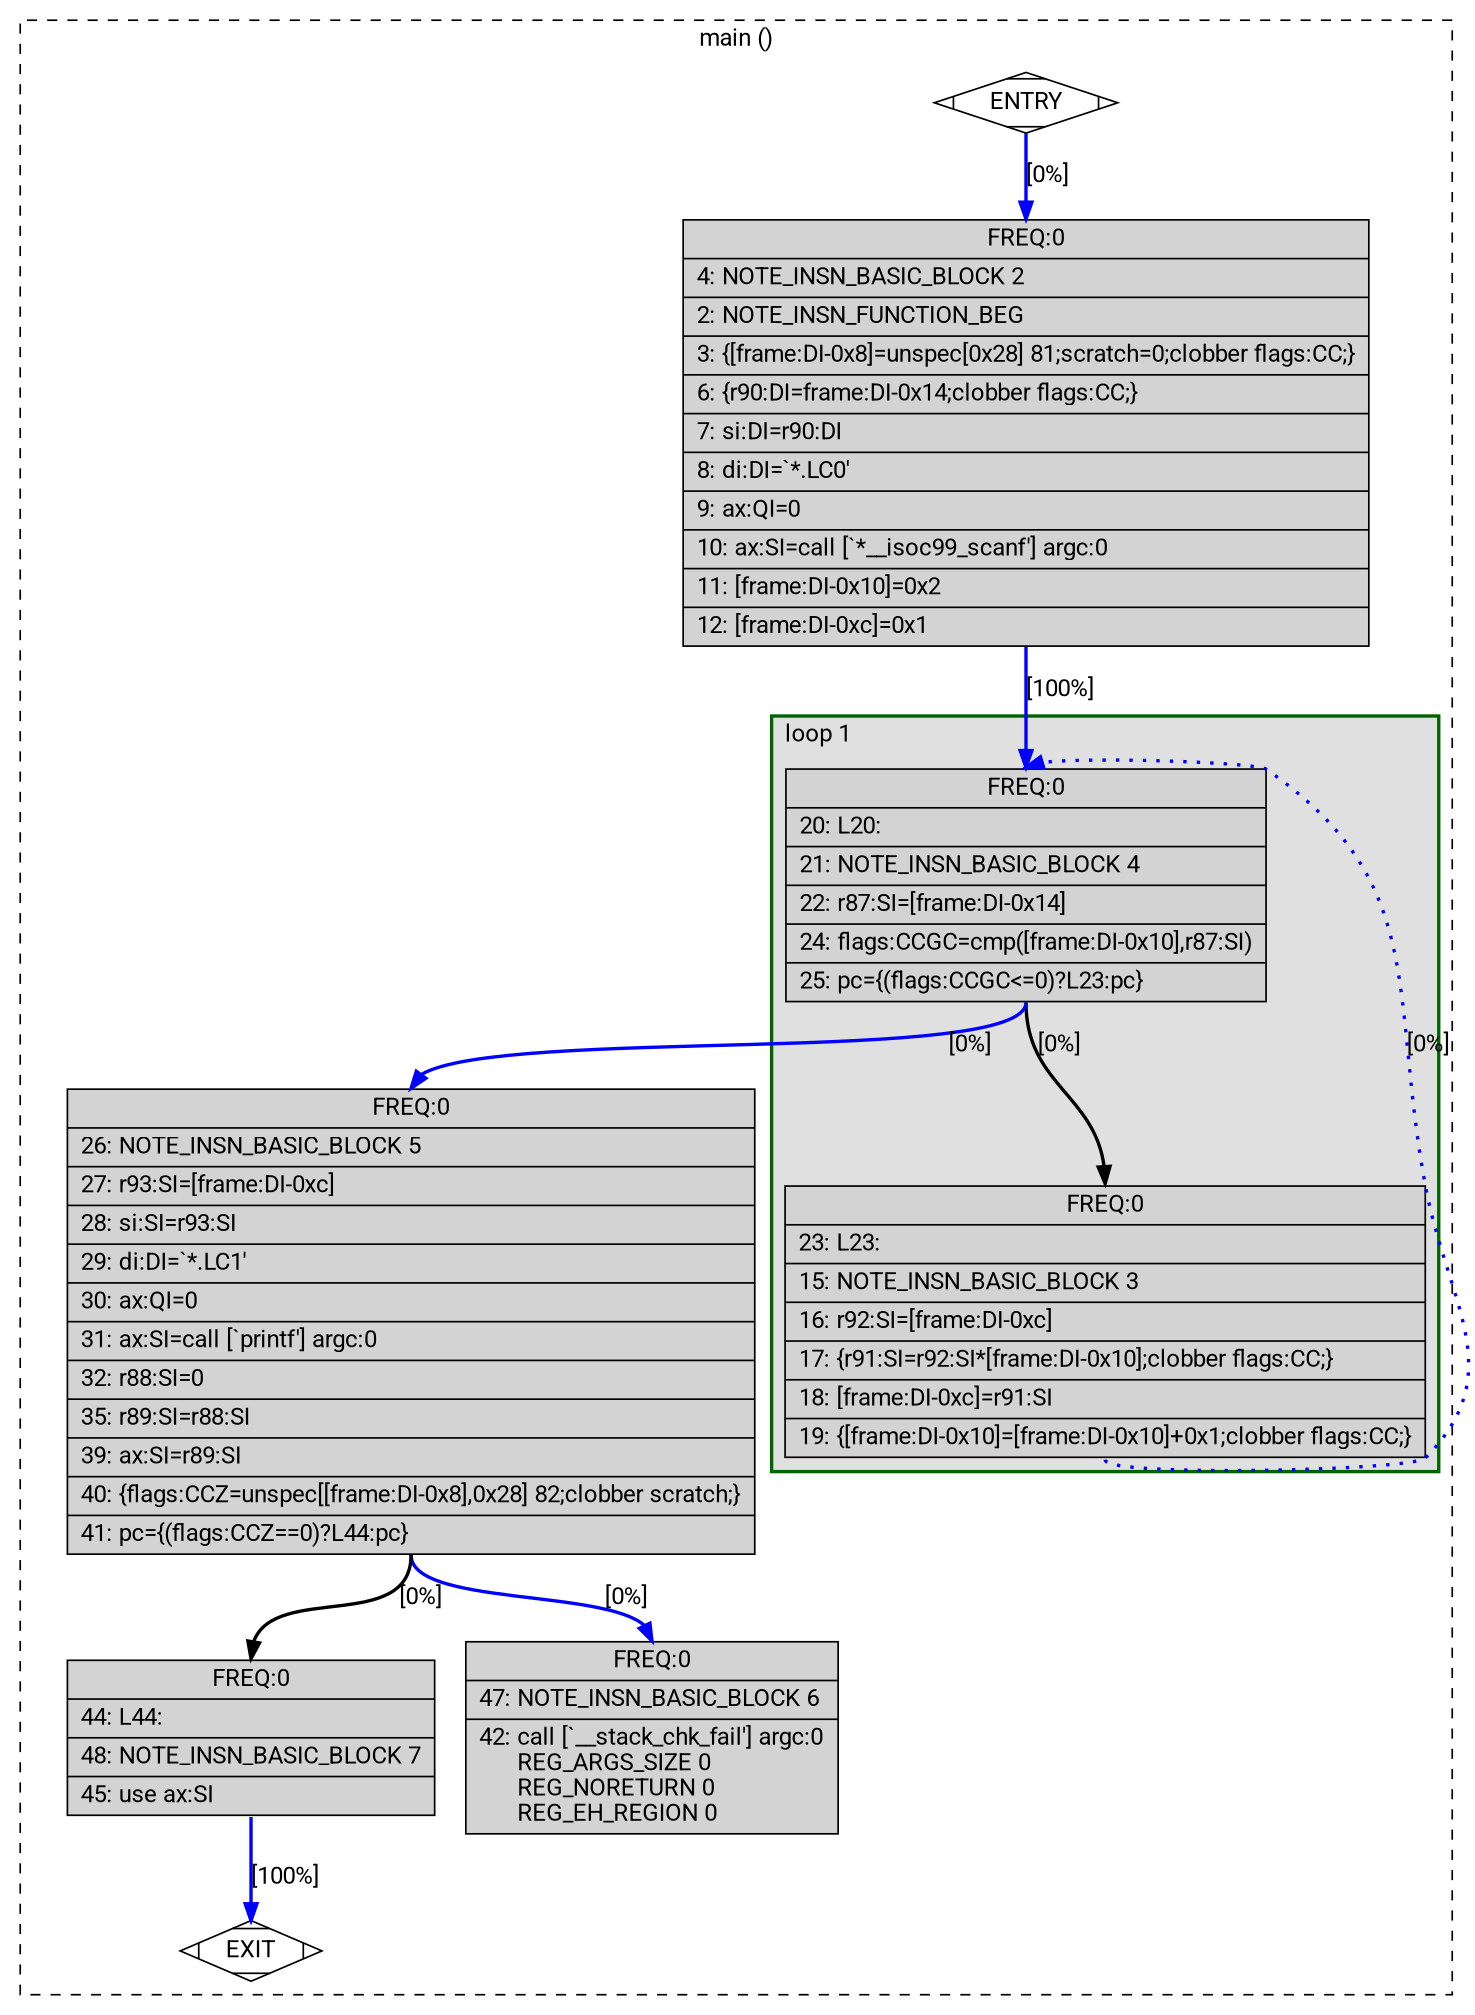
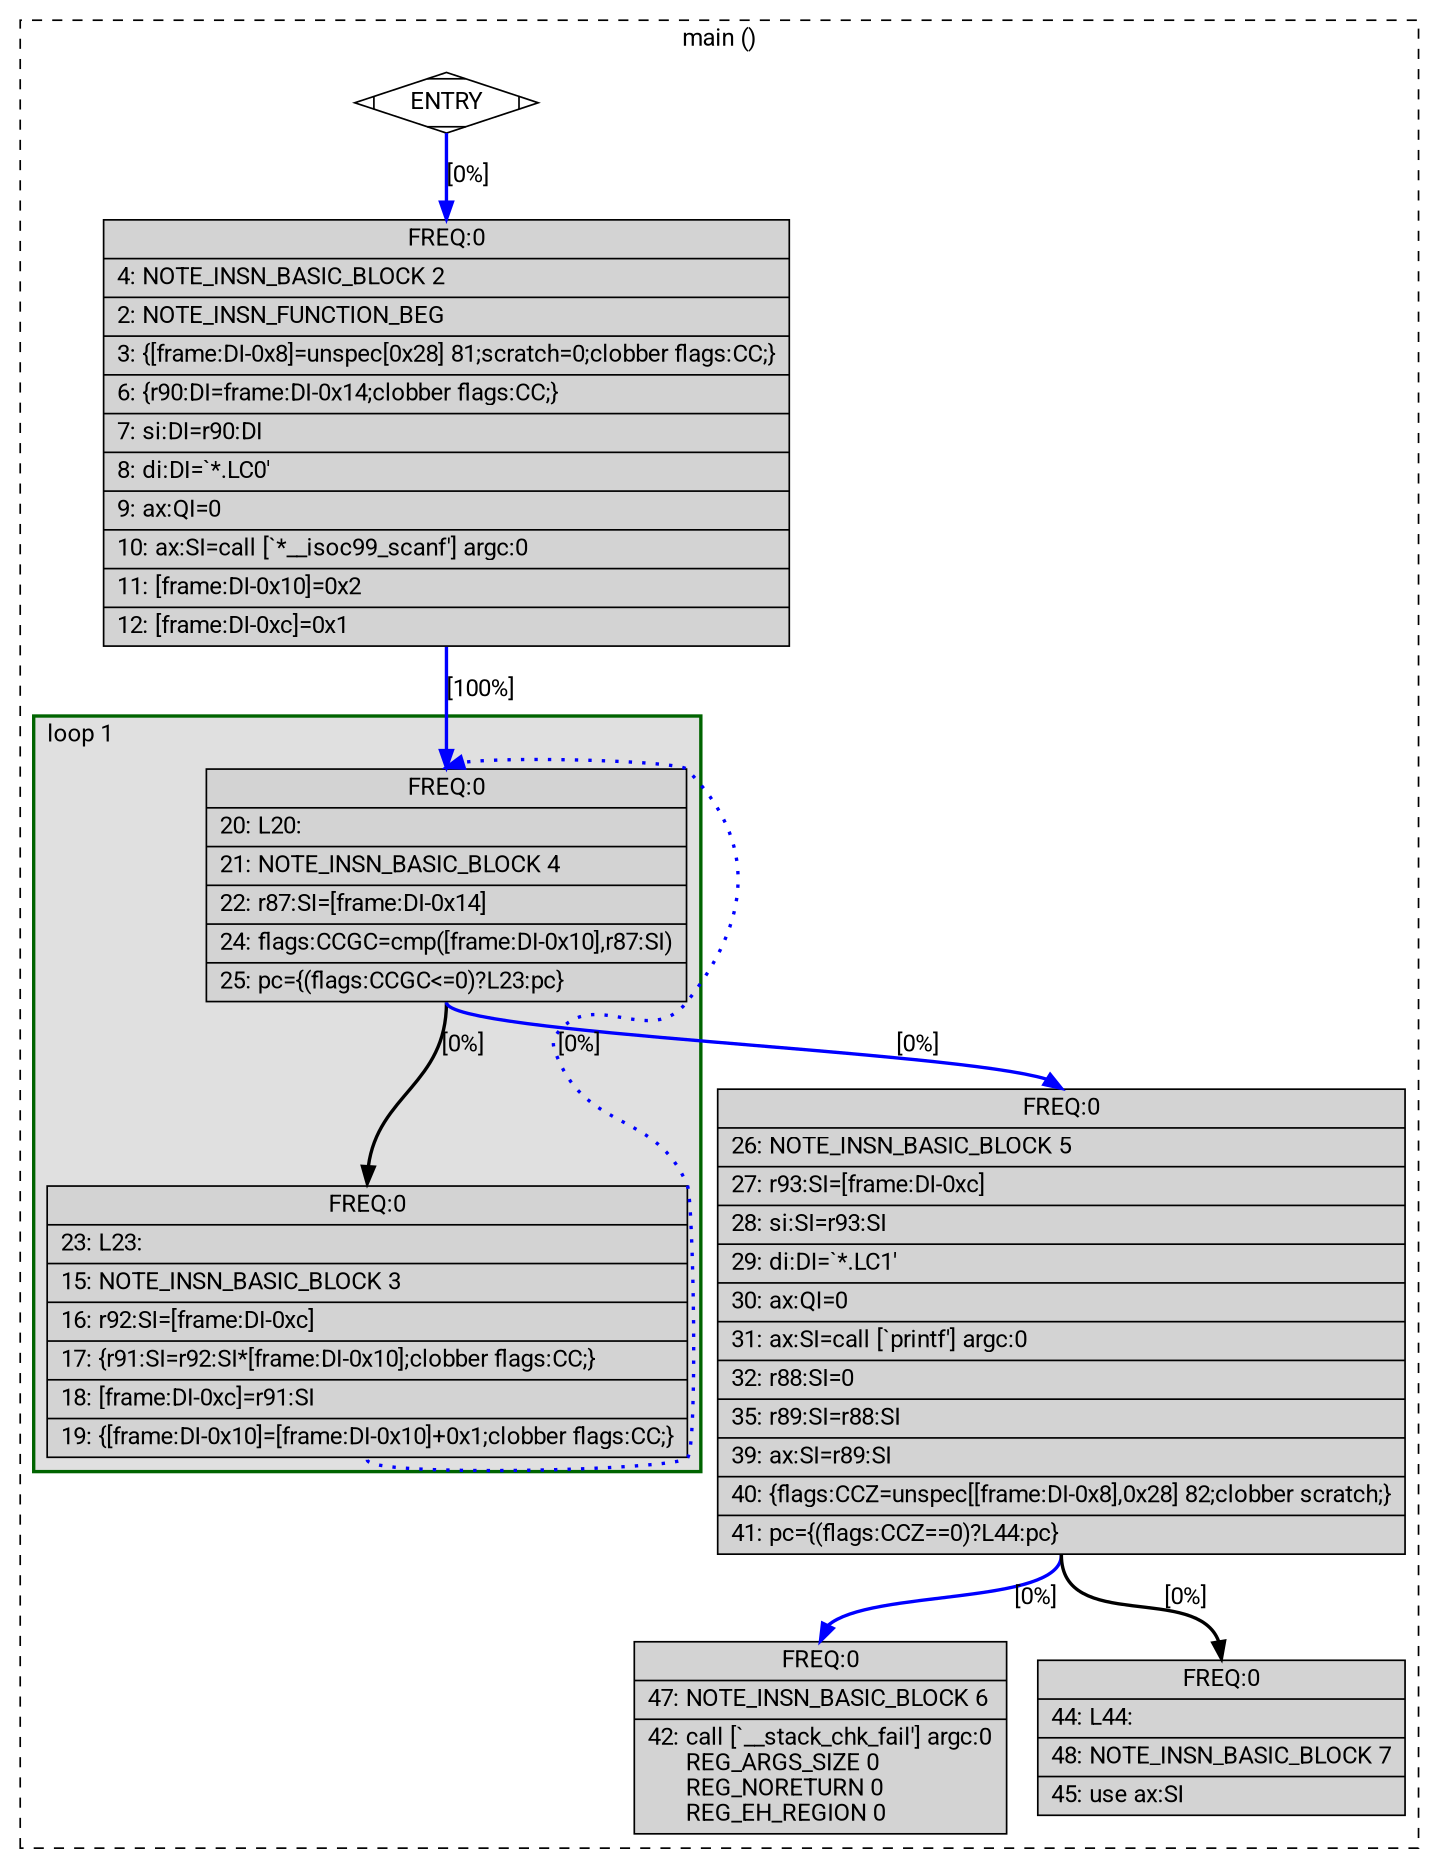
node "EXIT": removed
